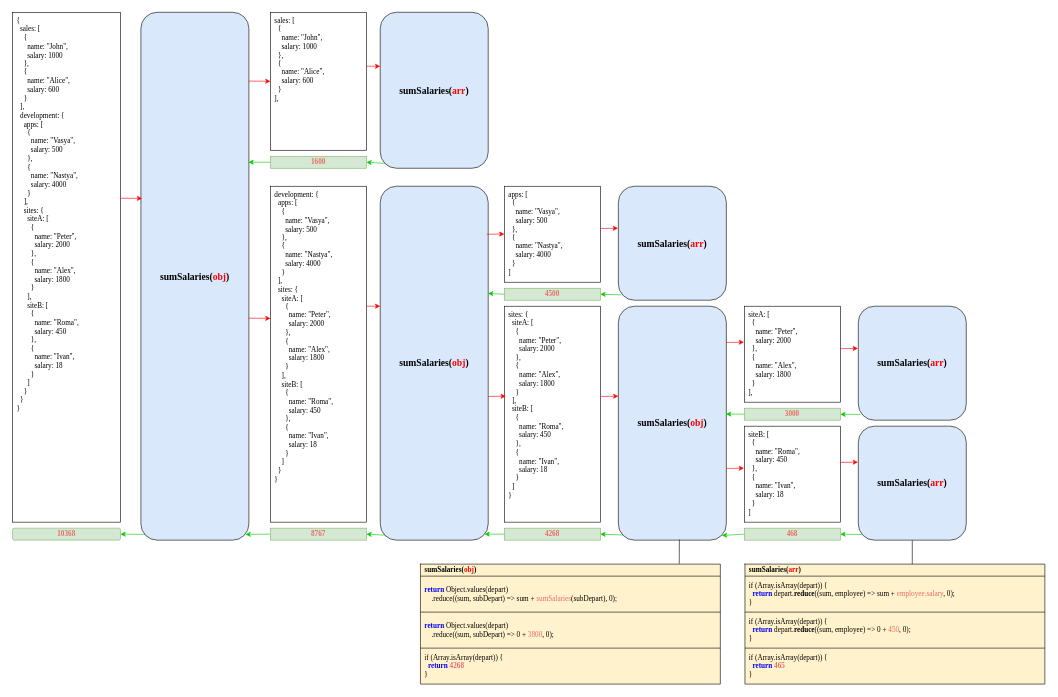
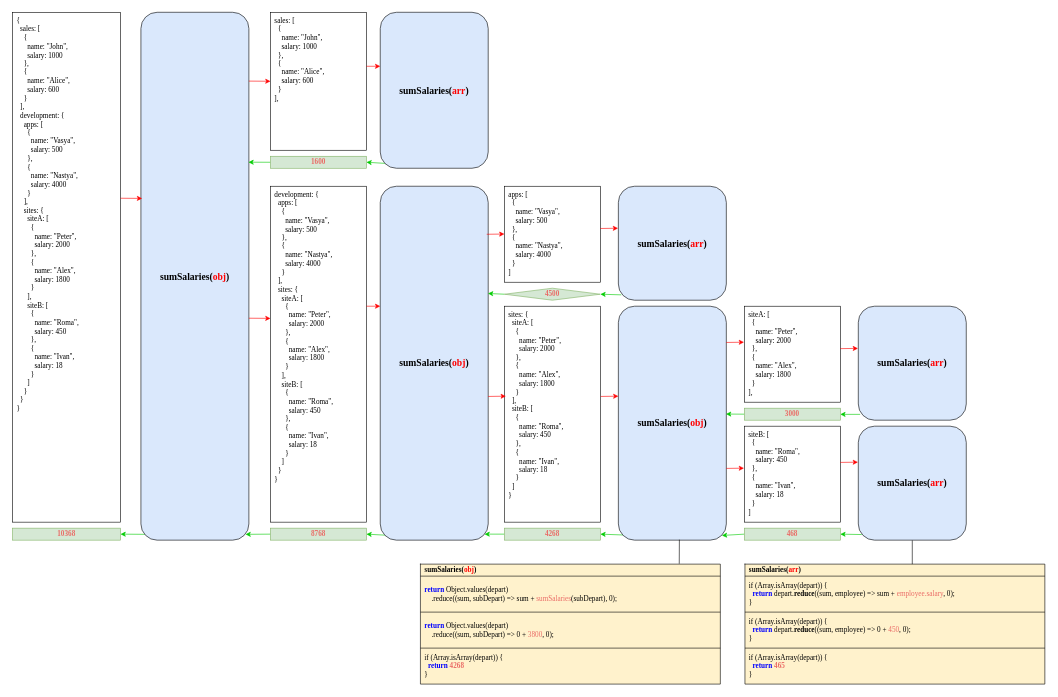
node "4500": shape rectangle -> diamond
node "10368": shape rounded rectangle -> rectangle
node "8767": label "8767" -> "8768"
